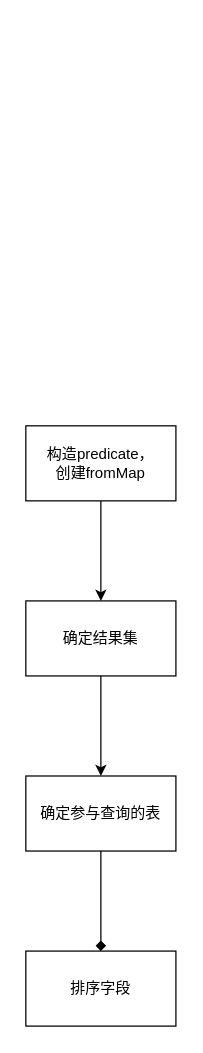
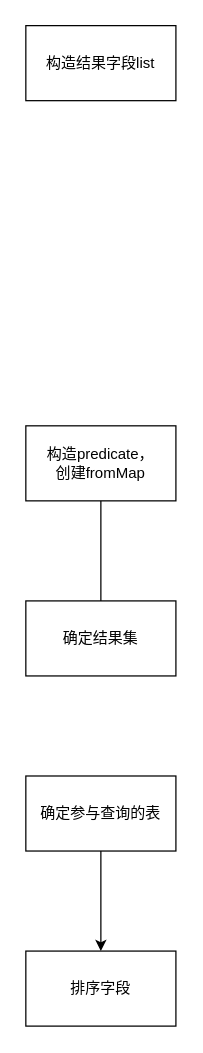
node "构造结果字段list": added
edge "构造predicate， 创建fromMap" -> "确定结果集": arrowhead classic -> none
edge "确定结果集" -> "确定参与查询的表": removed
edge "确定参与查询的表" -> "排序字段": arrowhead diamond -> classic
